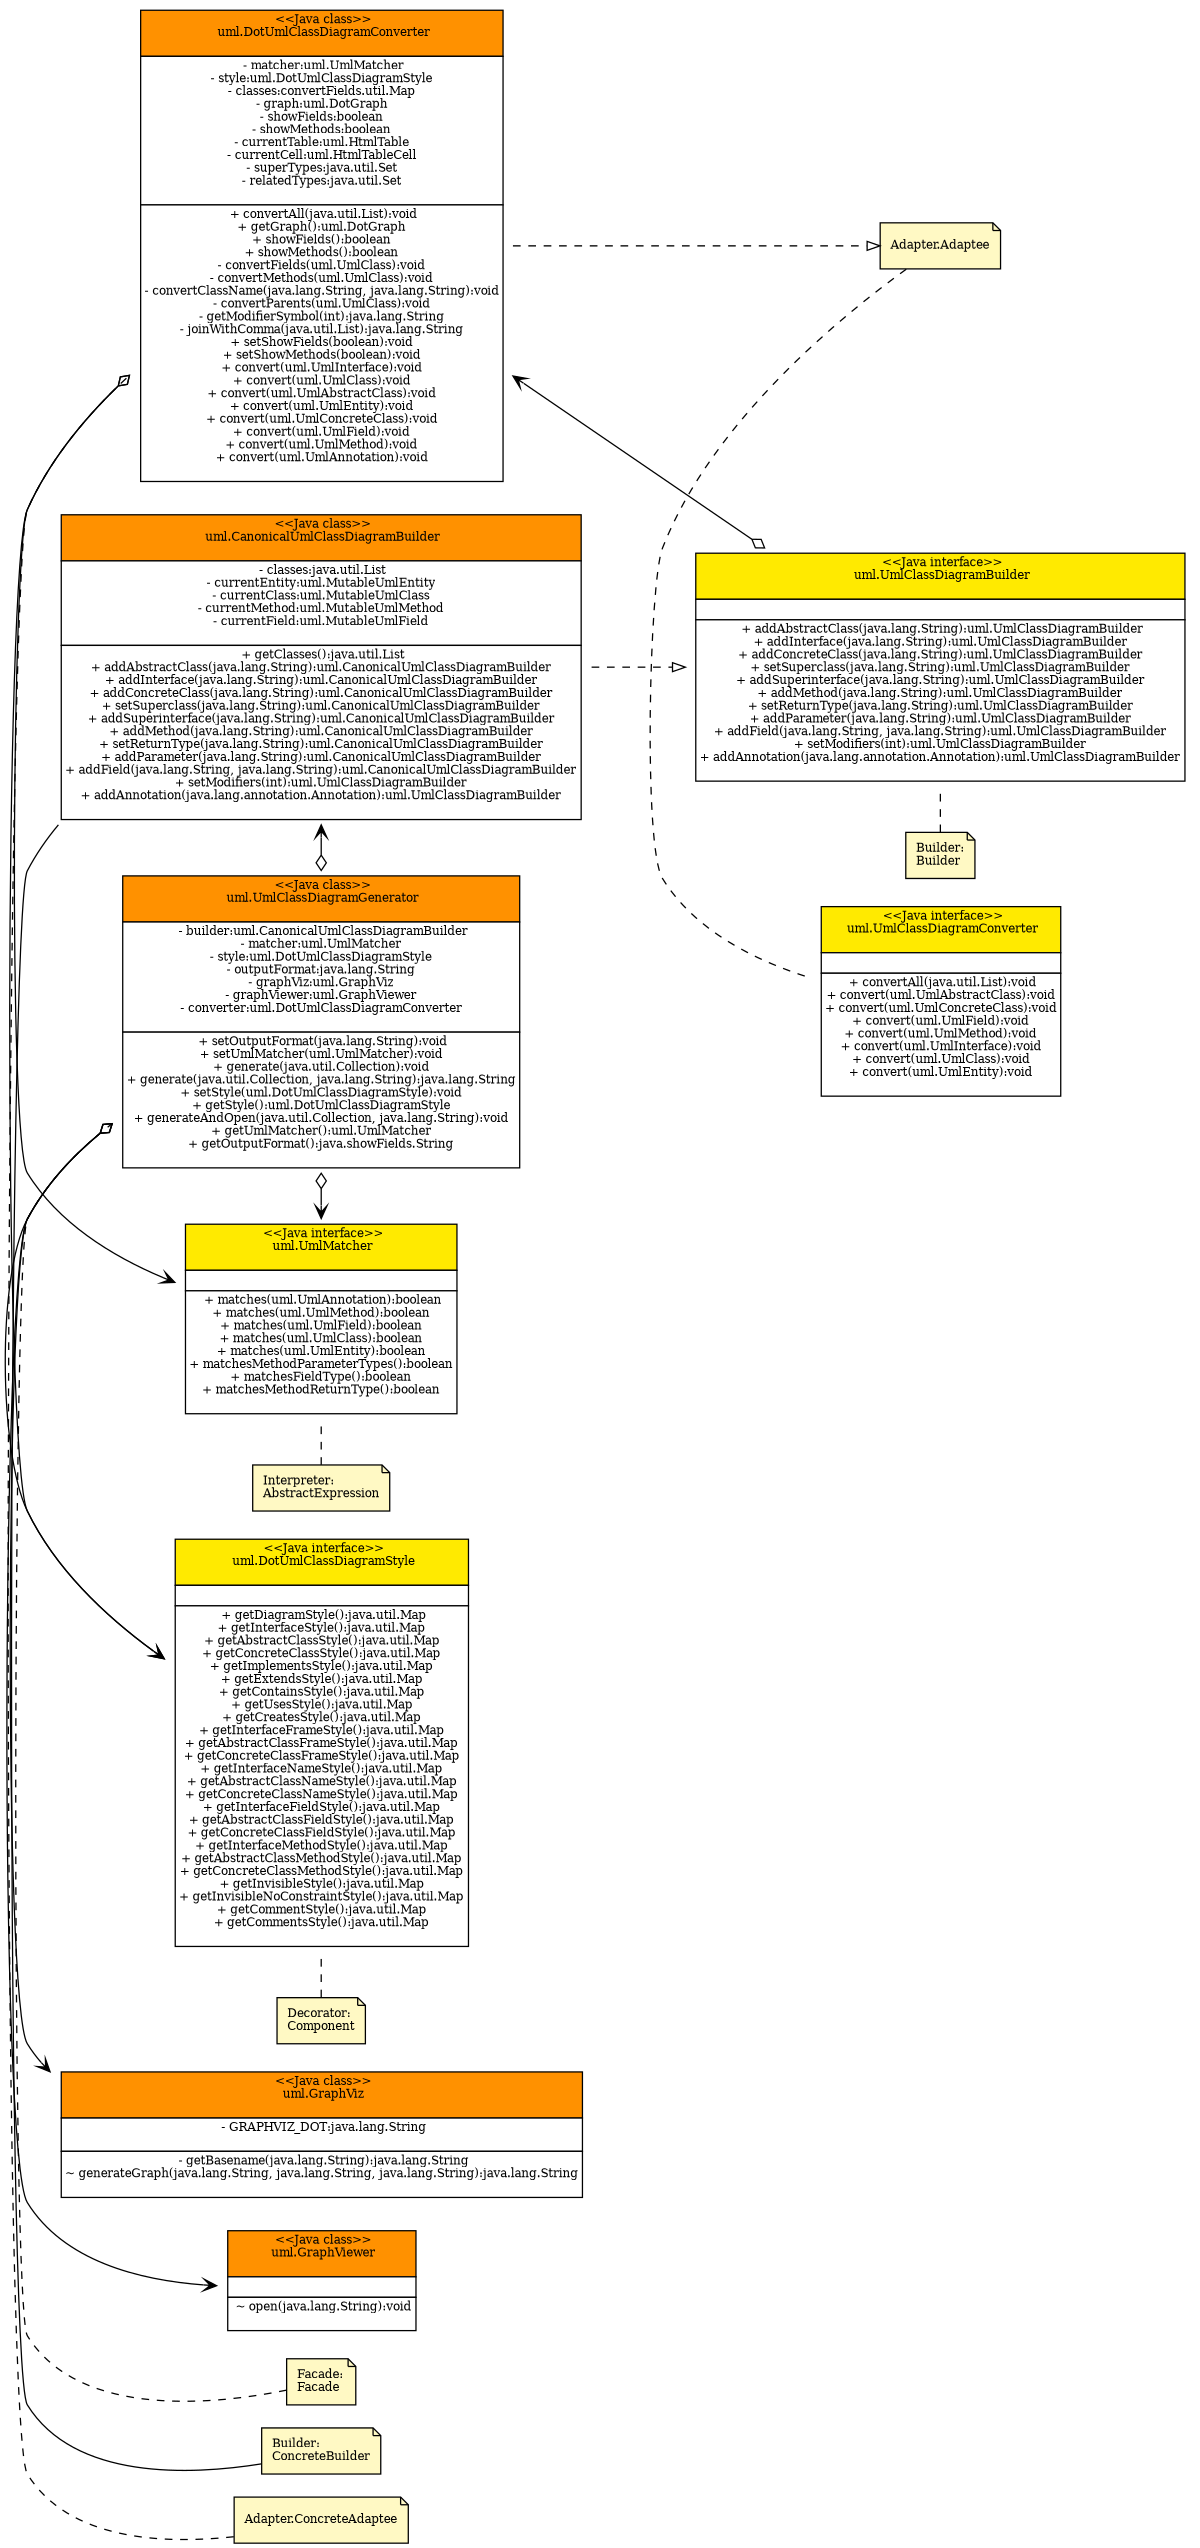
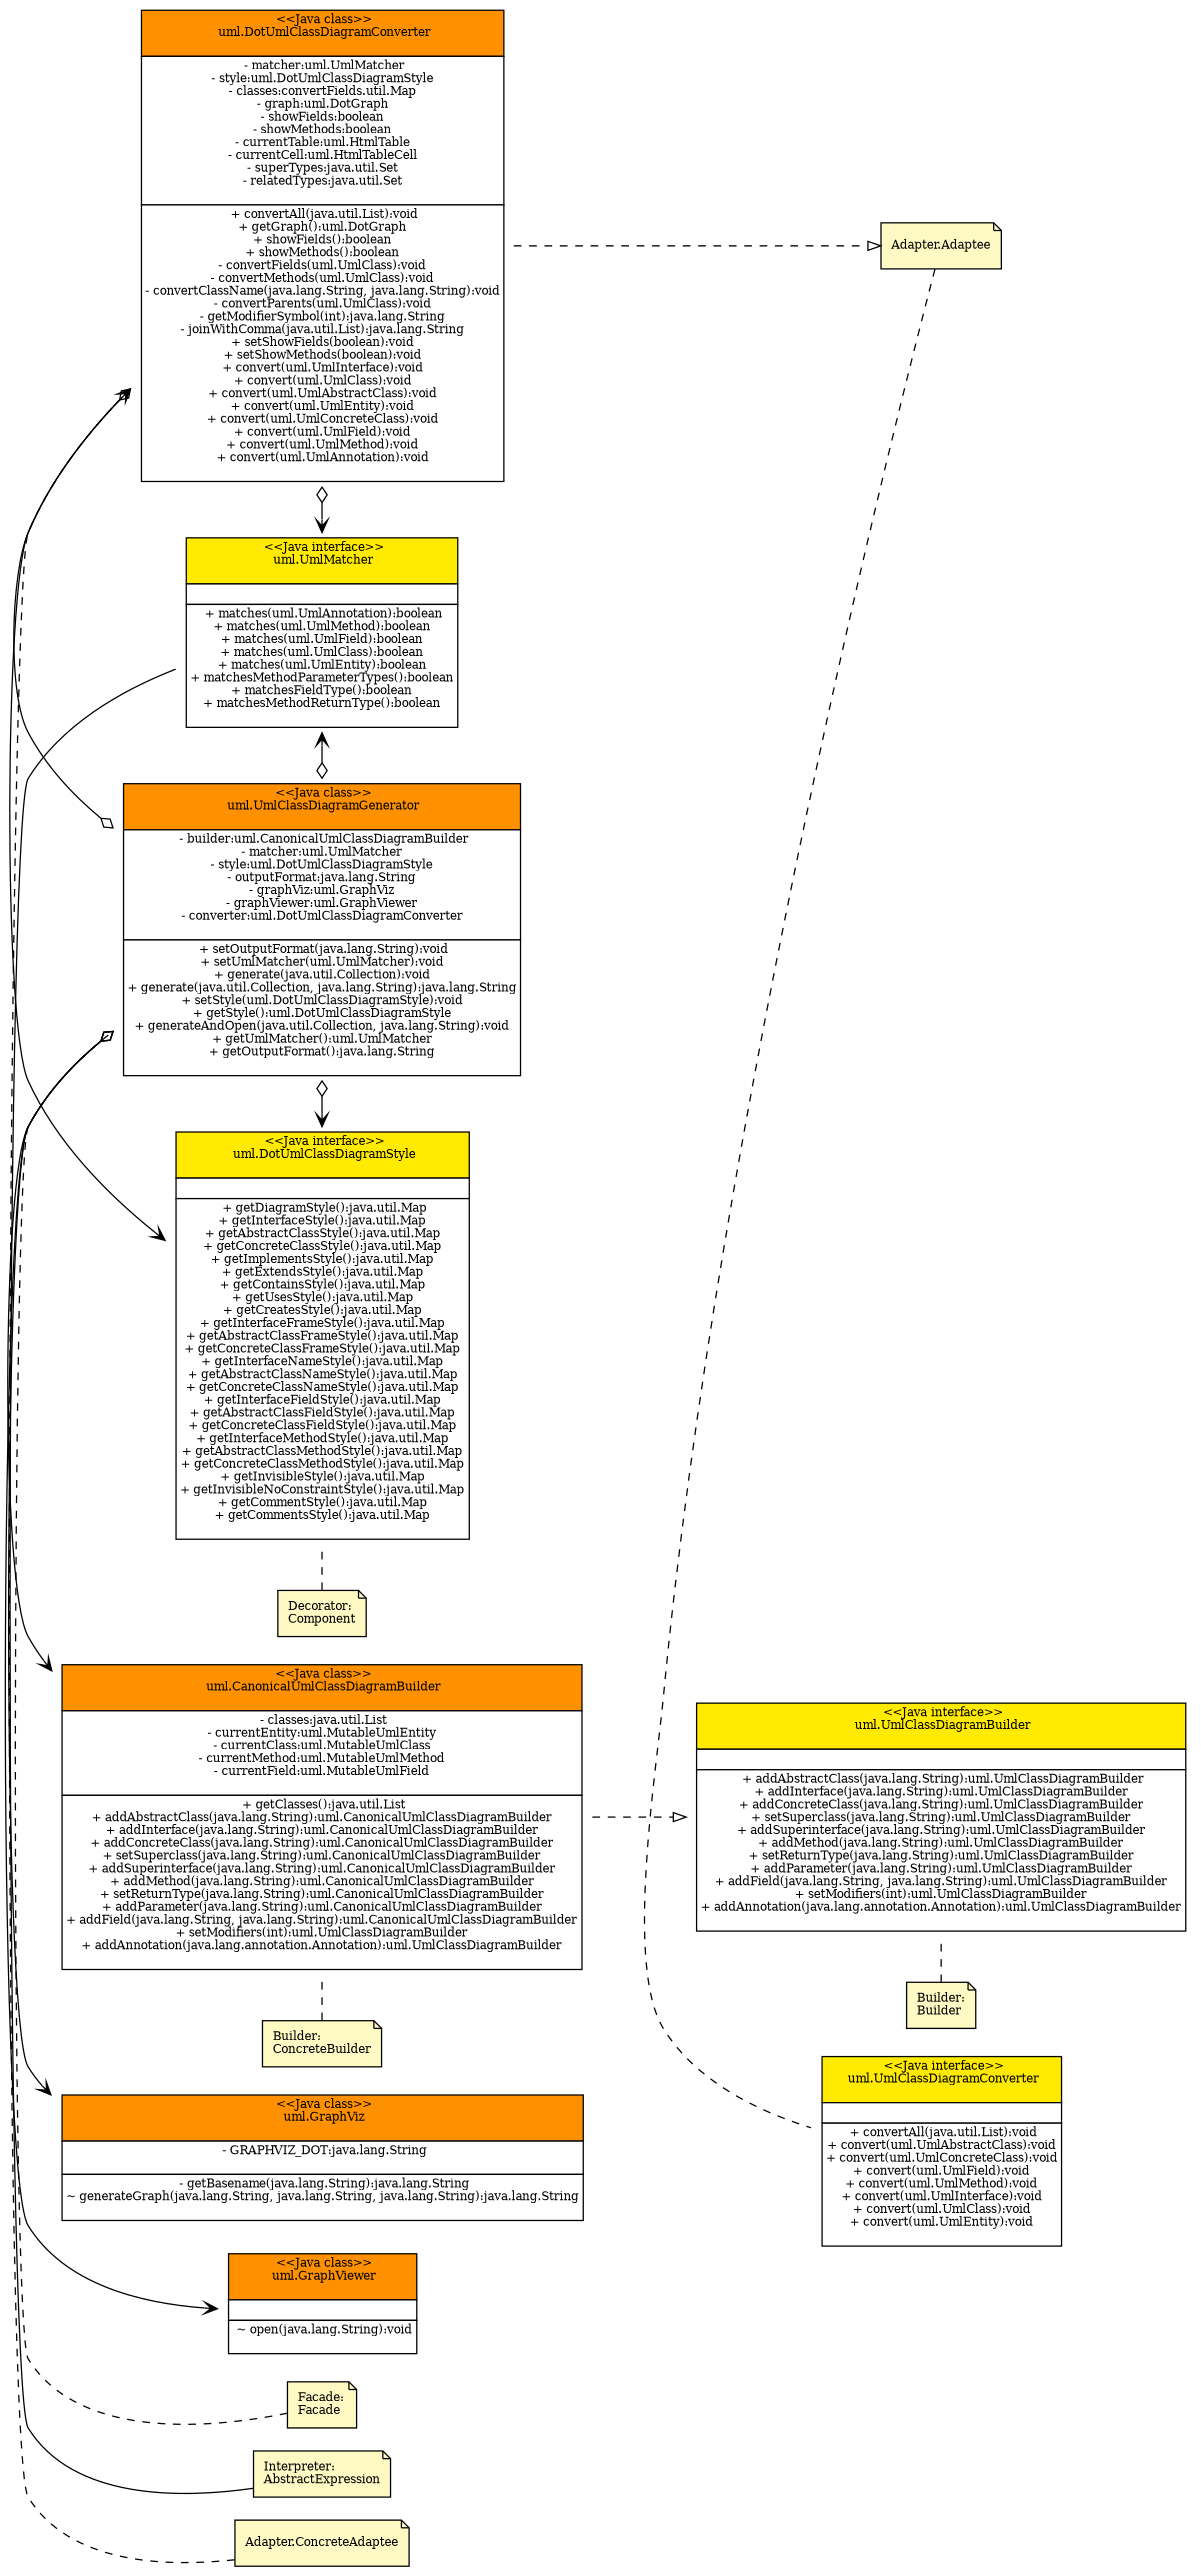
edge "uml.DotUmlClassDiagramConverter" -- "uml.UmlClassDiagramBuilder": now "uml.DotUmlClassDiagramConverter" -- "uml.UmlClassDiagramGenerator"
node "uml.UmlClassDiagramGenerator": text "+ getOutputFormat():java.showFields.String" -> "+ getOutputFormat():java.lang.String"
edge "uml.UmlMatcher" -- "Interpreter: AbstractExpression": style dashed -> solid
edge "uml.CanonicalUmlClassDiagramBuilder" -- "Builder: ConcreteBuilder": style solid -> dashed
